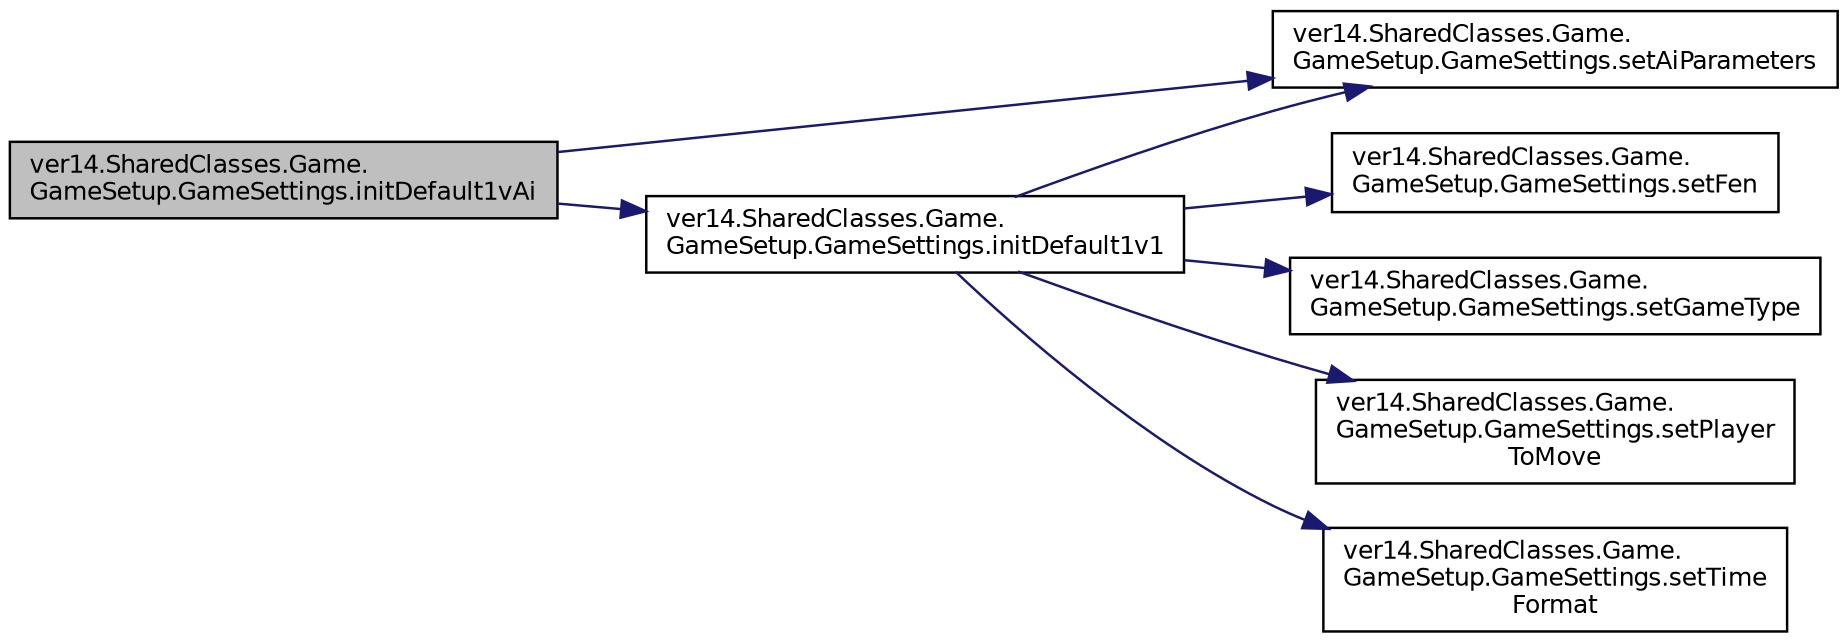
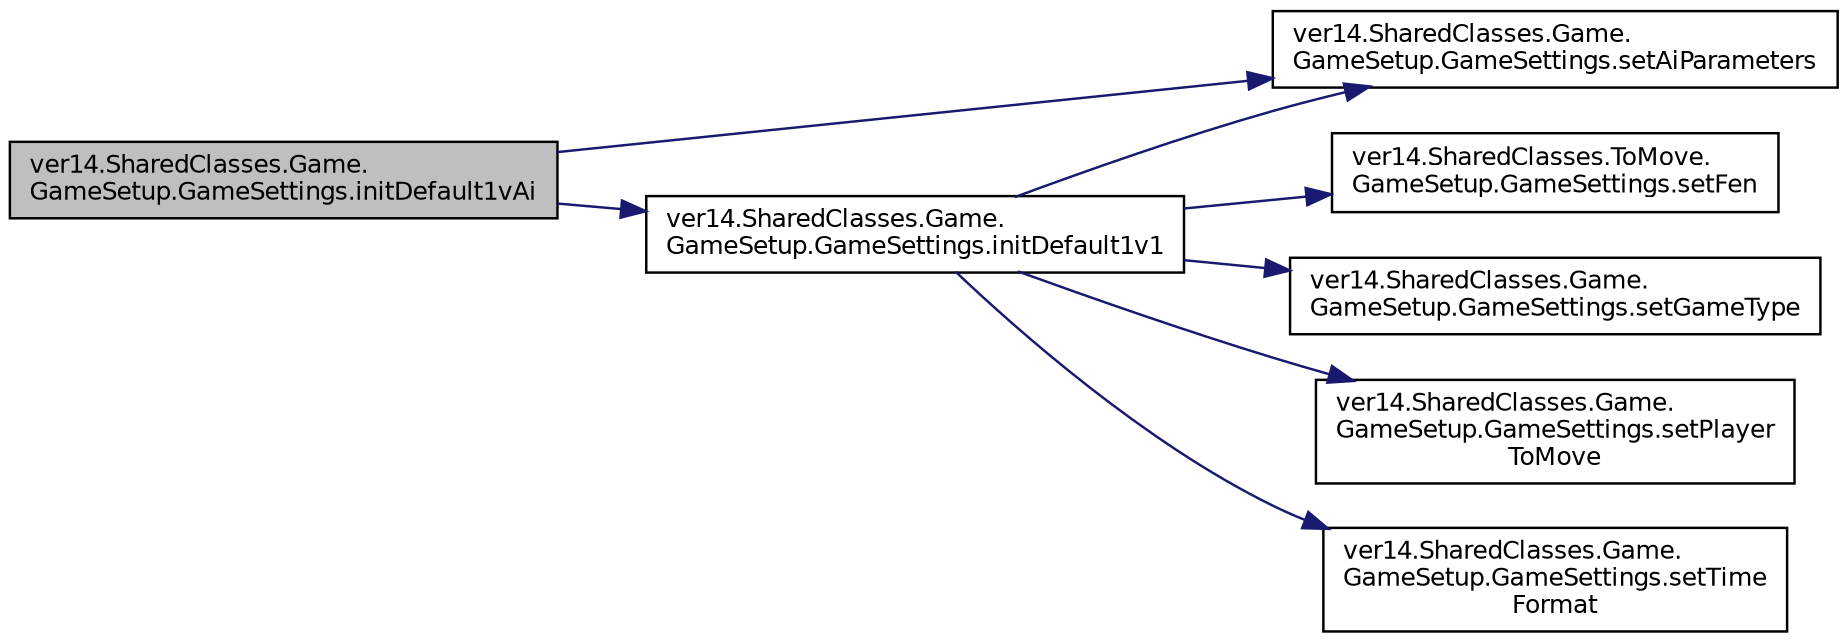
node "ver14.SharedClasses.Game. GameSetup.GameSettings.setFen": label "ver14.SharedClasses.Game. GameSetup.GameSettings.setFen" -> "ver14.SharedClasses.ToMove. GameSetup.GameSettings.setFen"
